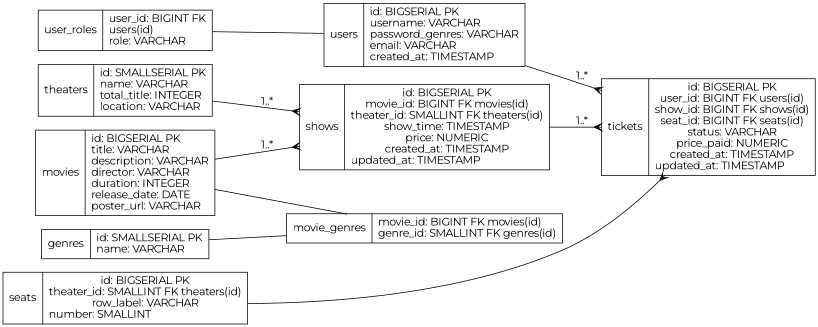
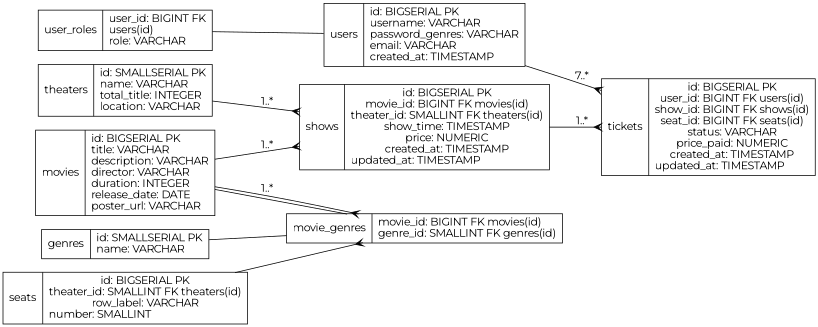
edge "users" -> "tickets": label "1..*" -> "7..*"
edge "movies" -> "movie_genres": added, label "1..*"
edge "seats" -> "tickets": now "seats" -> "movie_genres"
